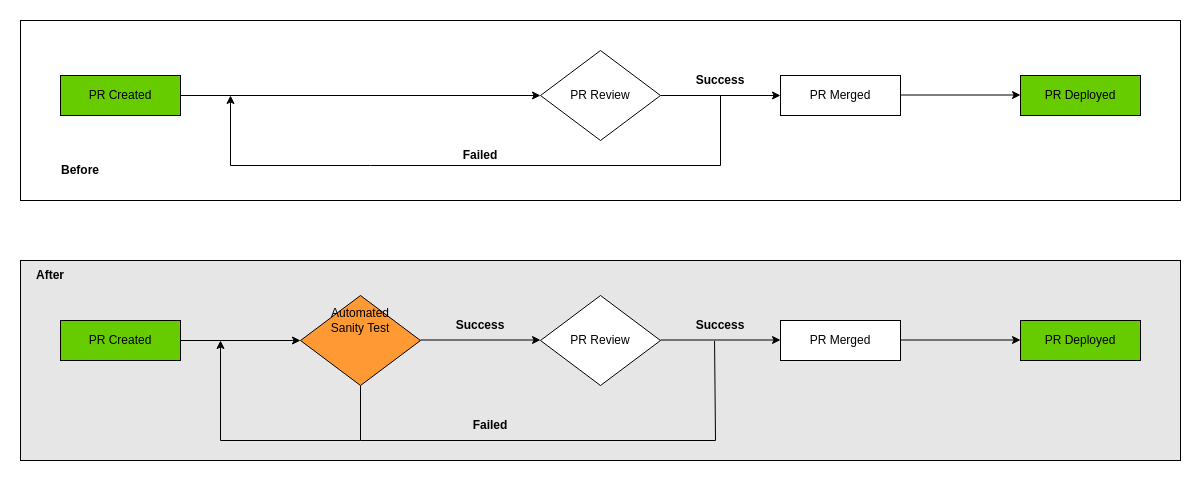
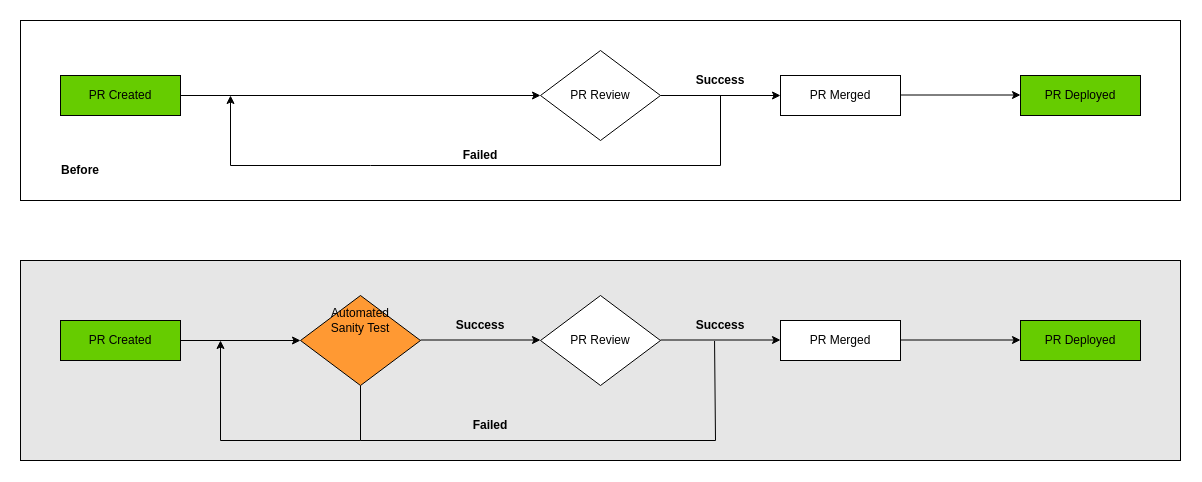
node "After": removed
